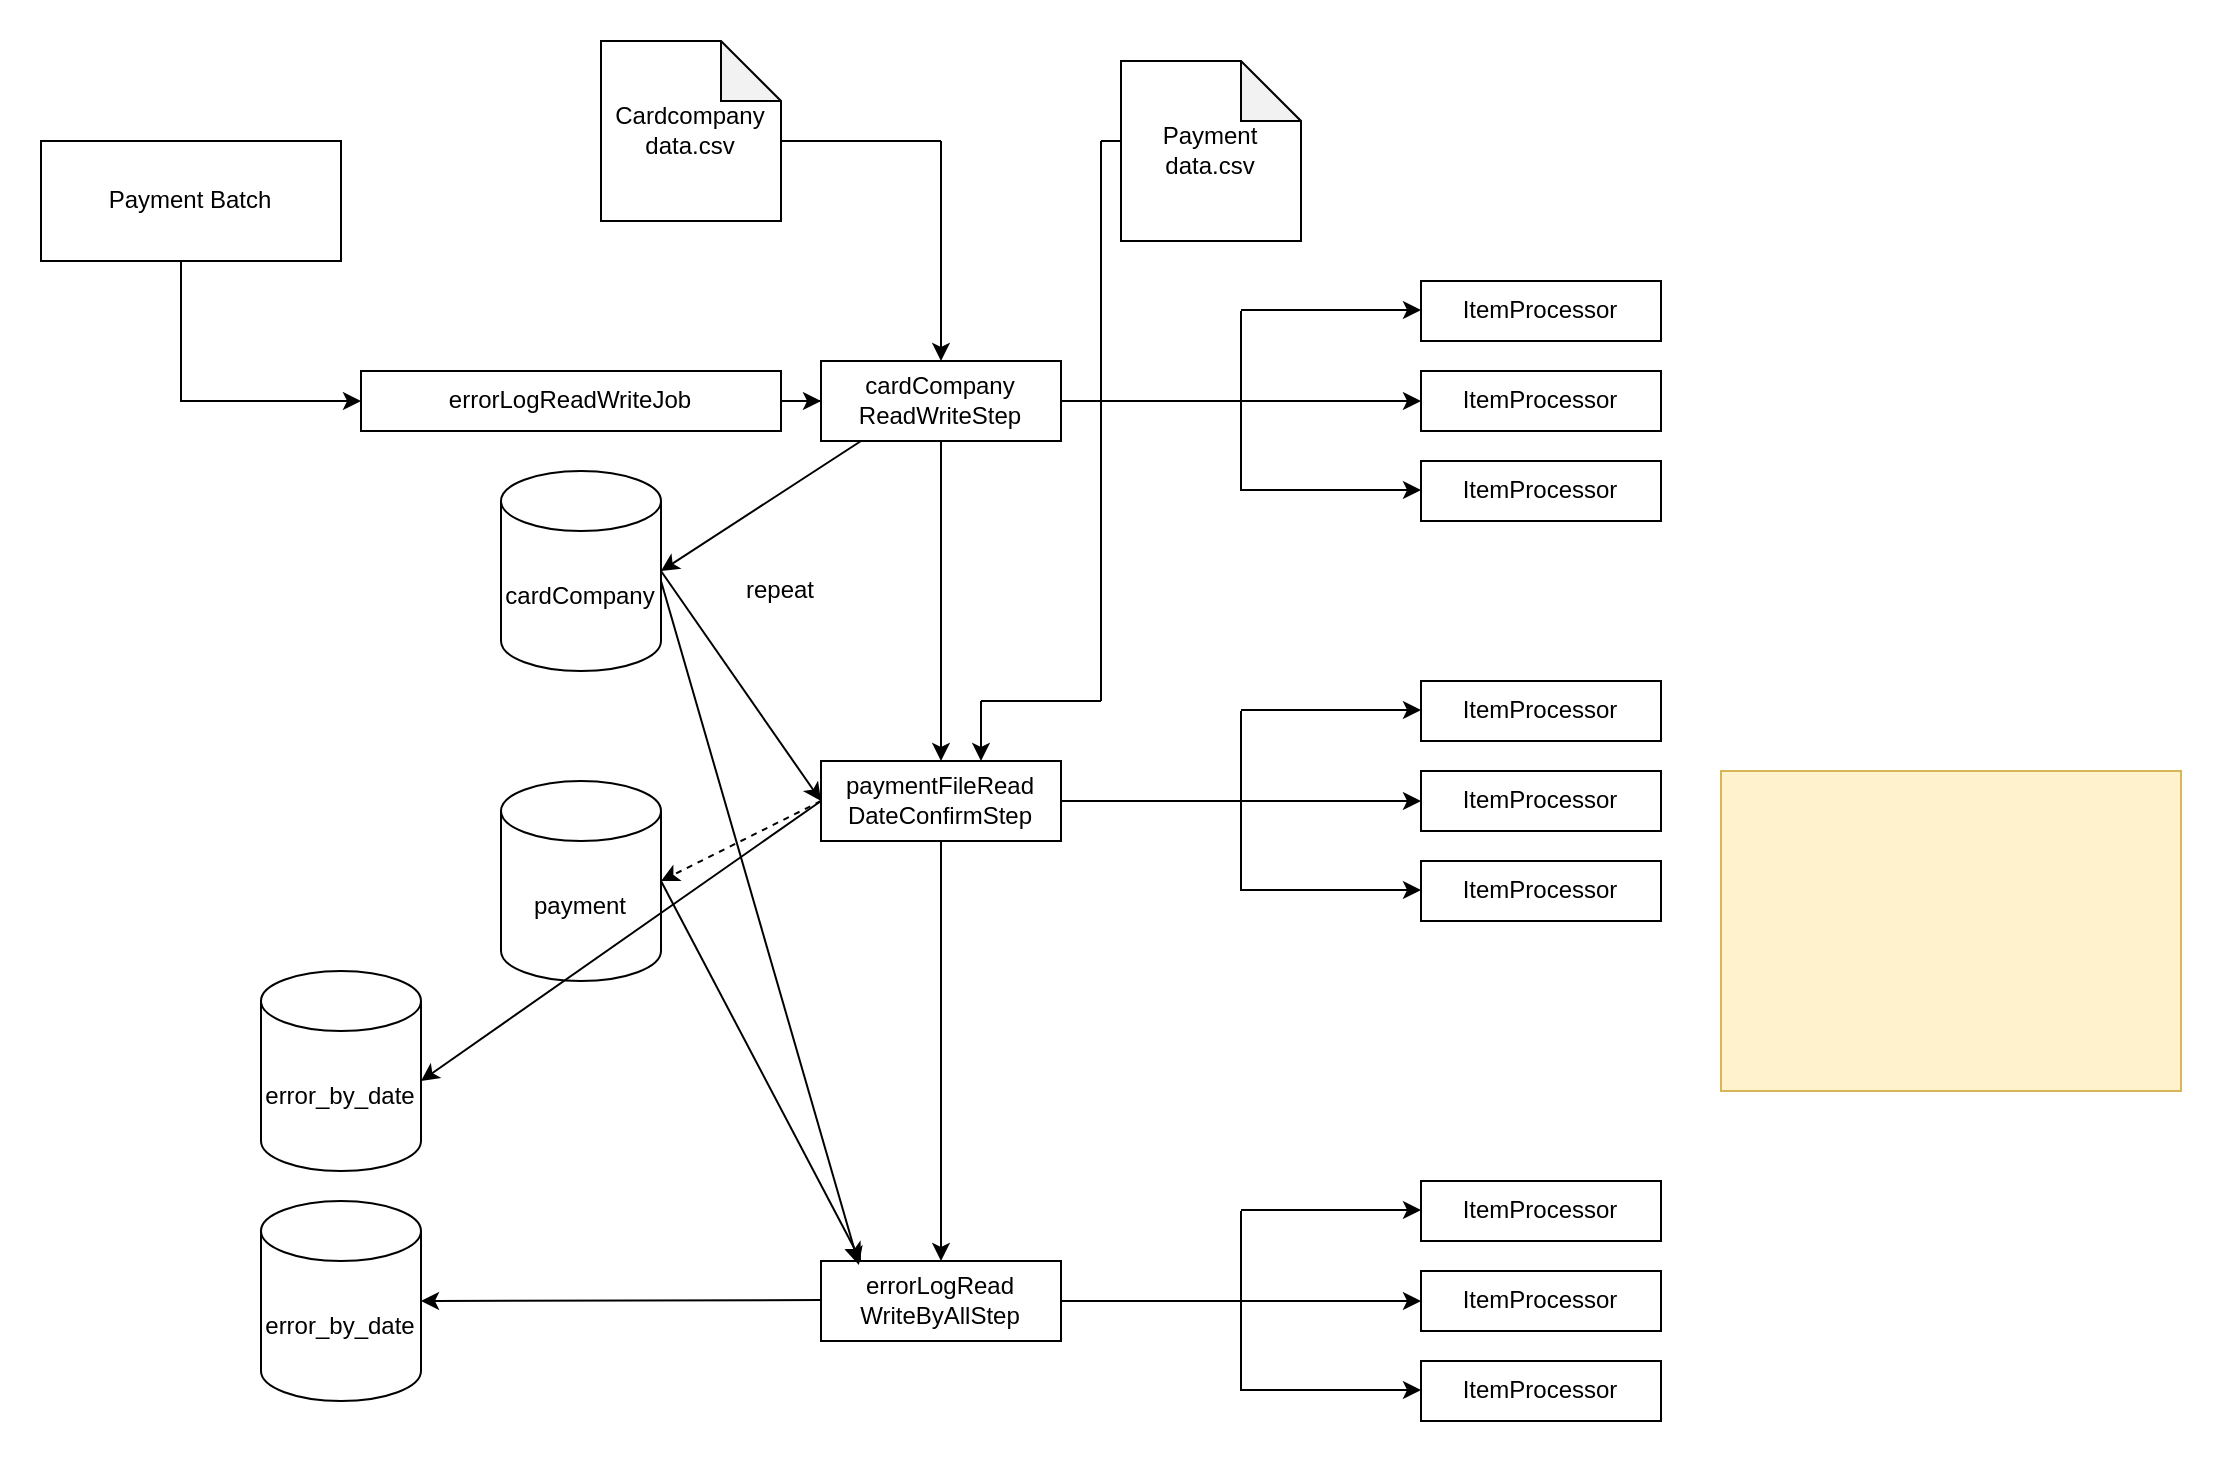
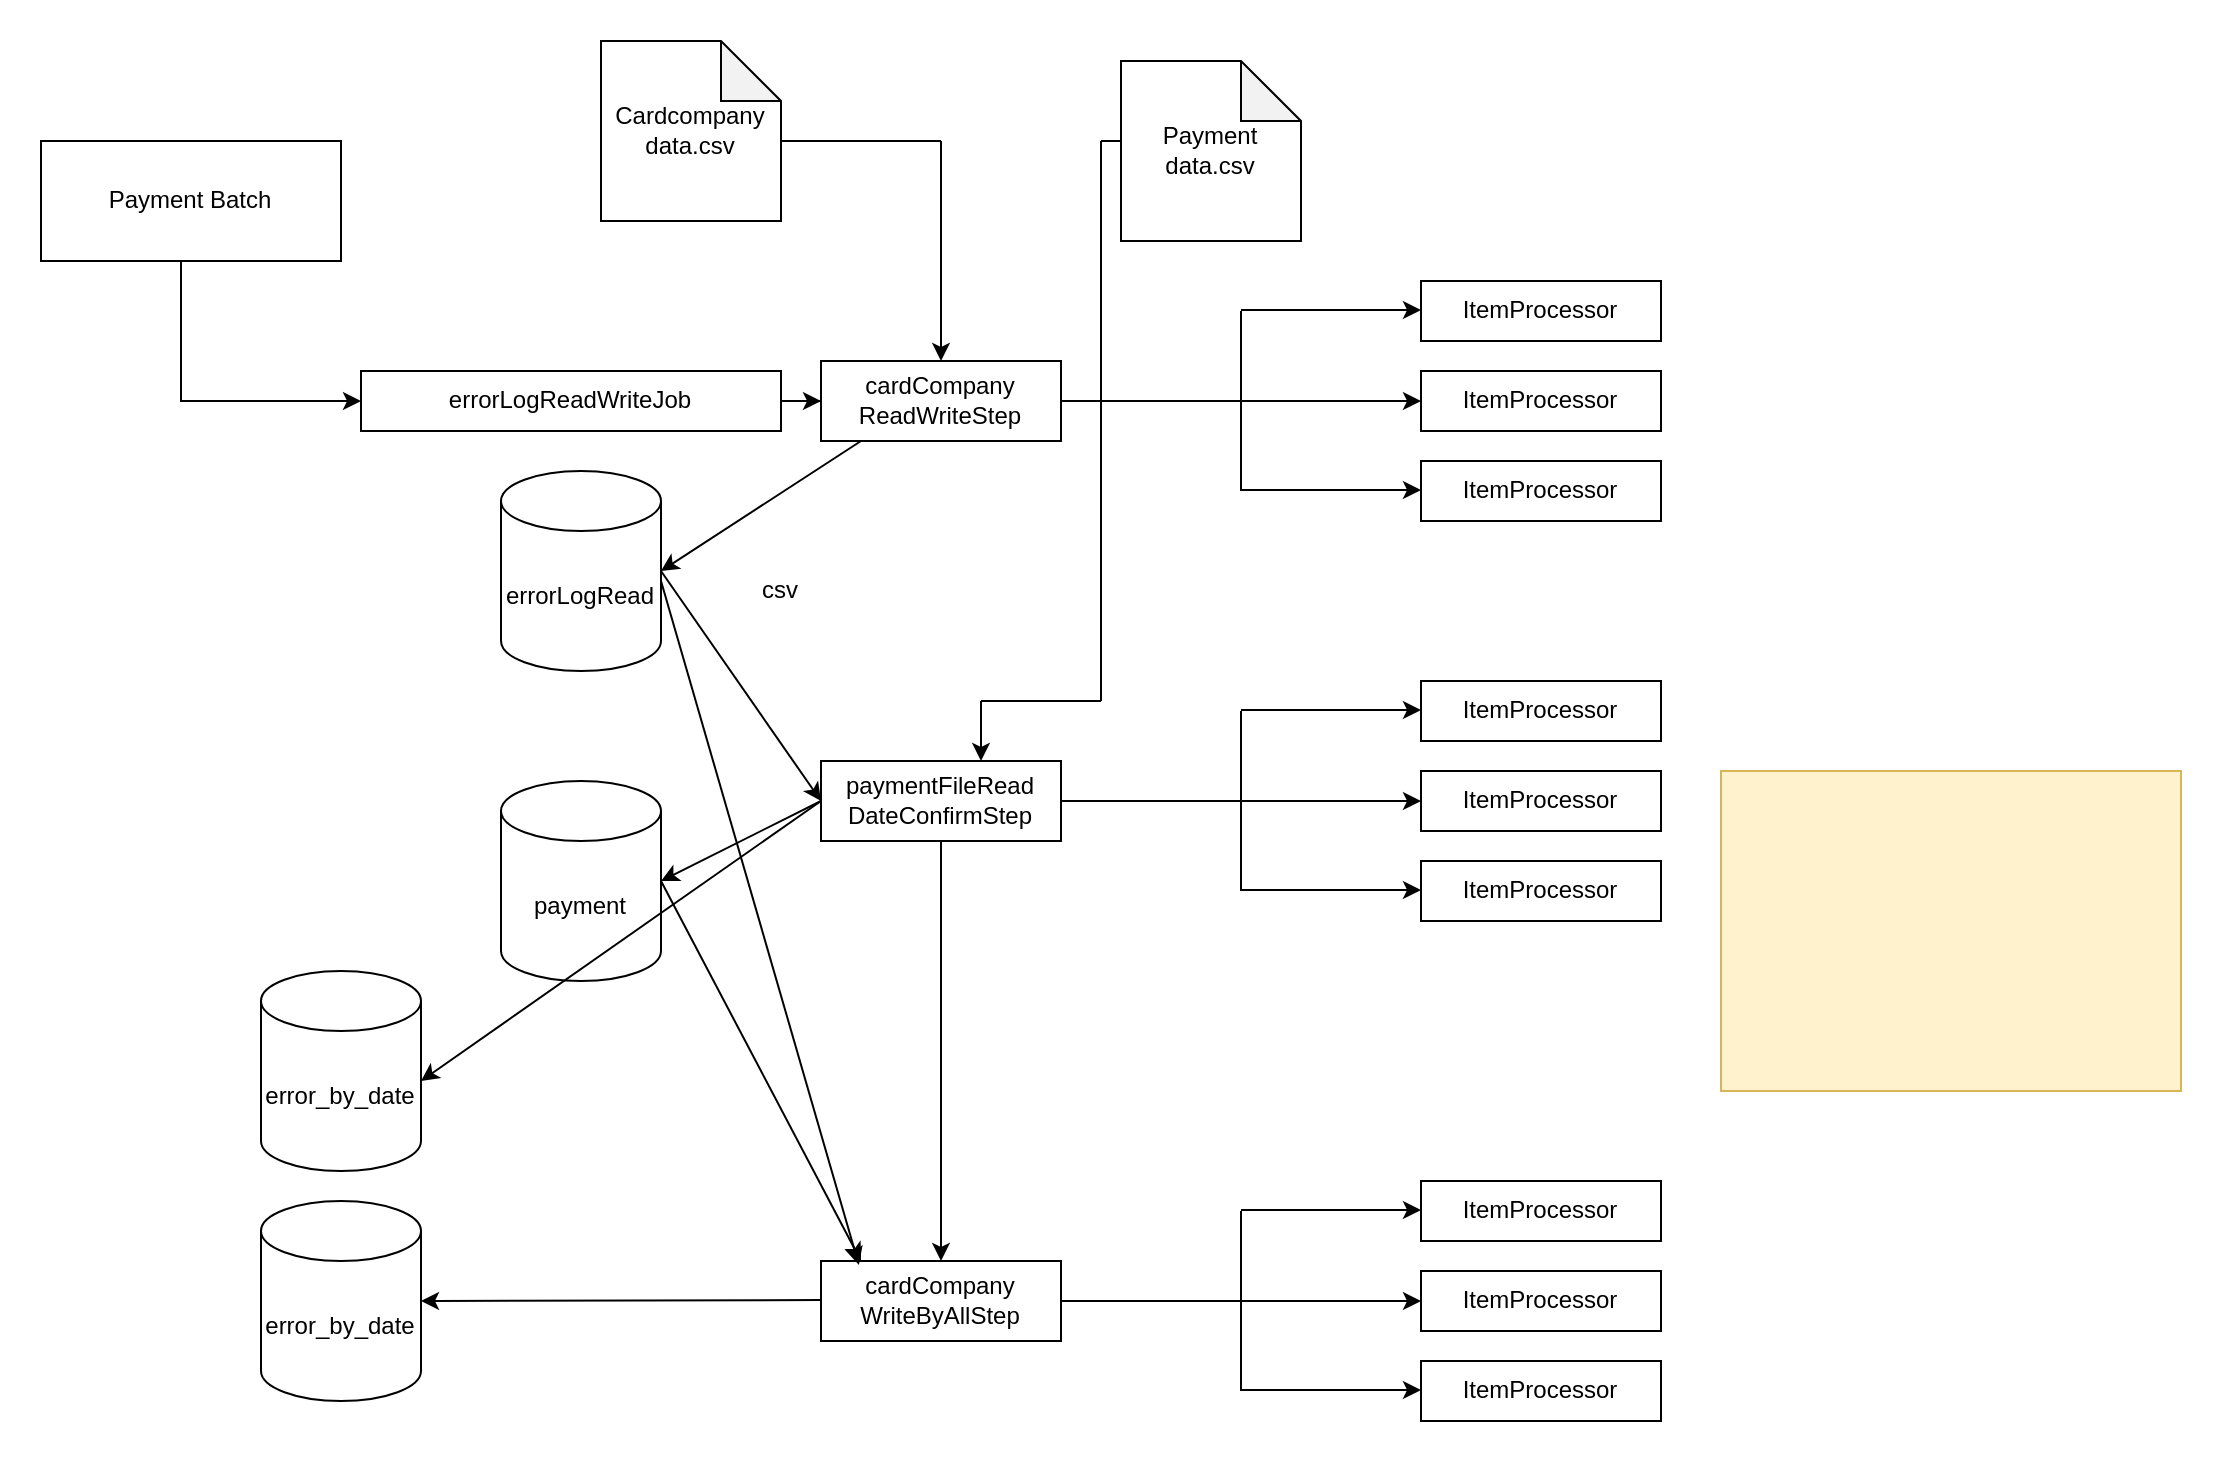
node "repeat": label "repeat" -> "csv"
edge "cardCompany ReadWriteStep" -> "paymentFileRead DateConfirmStep": removed
node "cardCompany": label "cardCompany" -> "errorLogRead"
edge "paymentFileRead DateConfirmStep" -> "payment": style dashed -> solid
node "errorLogRead WriteByAllStep": label "errorLogRead WriteByAllStep" -> "cardCompany WriteByAllStep"
